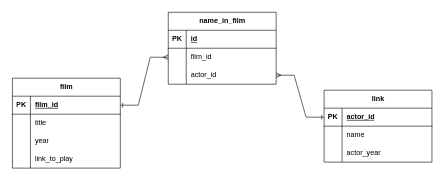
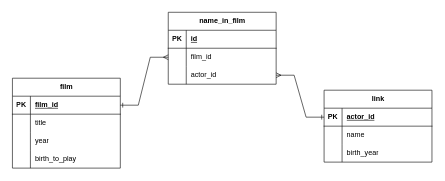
node "actor_year": label "actor_year" -> "birth_year"
node "link_to_play": label "link_to_play" -> "birth_to_play"
